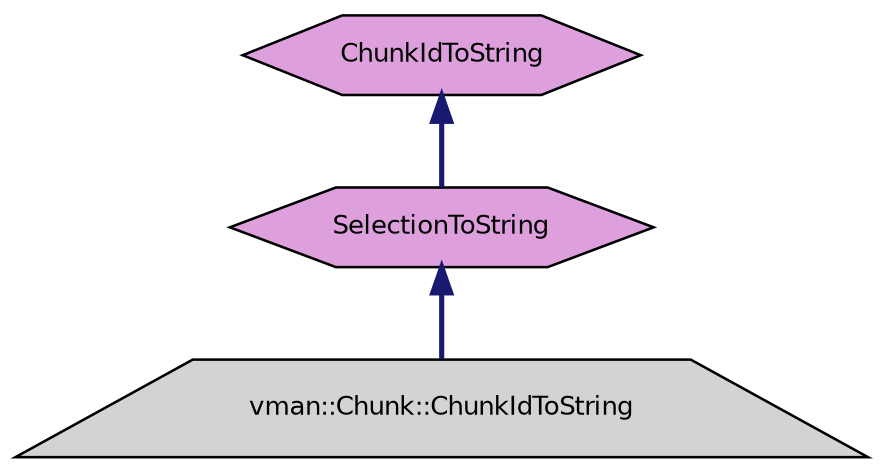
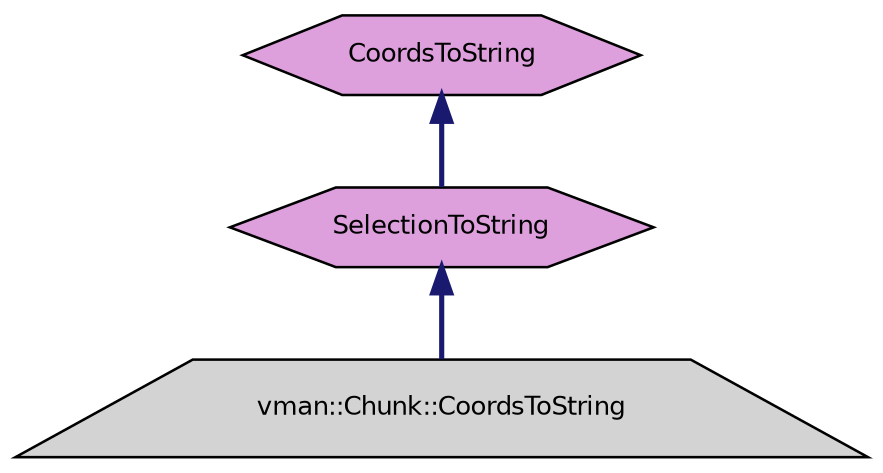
node "ChunkIdToString": label "ChunkIdToString" -> "CoordsToString"
node "vman::Chunk::ChunkIdToString": label "vman::Chunk::ChunkIdToString" -> "vman::Chunk::CoordsToString"
